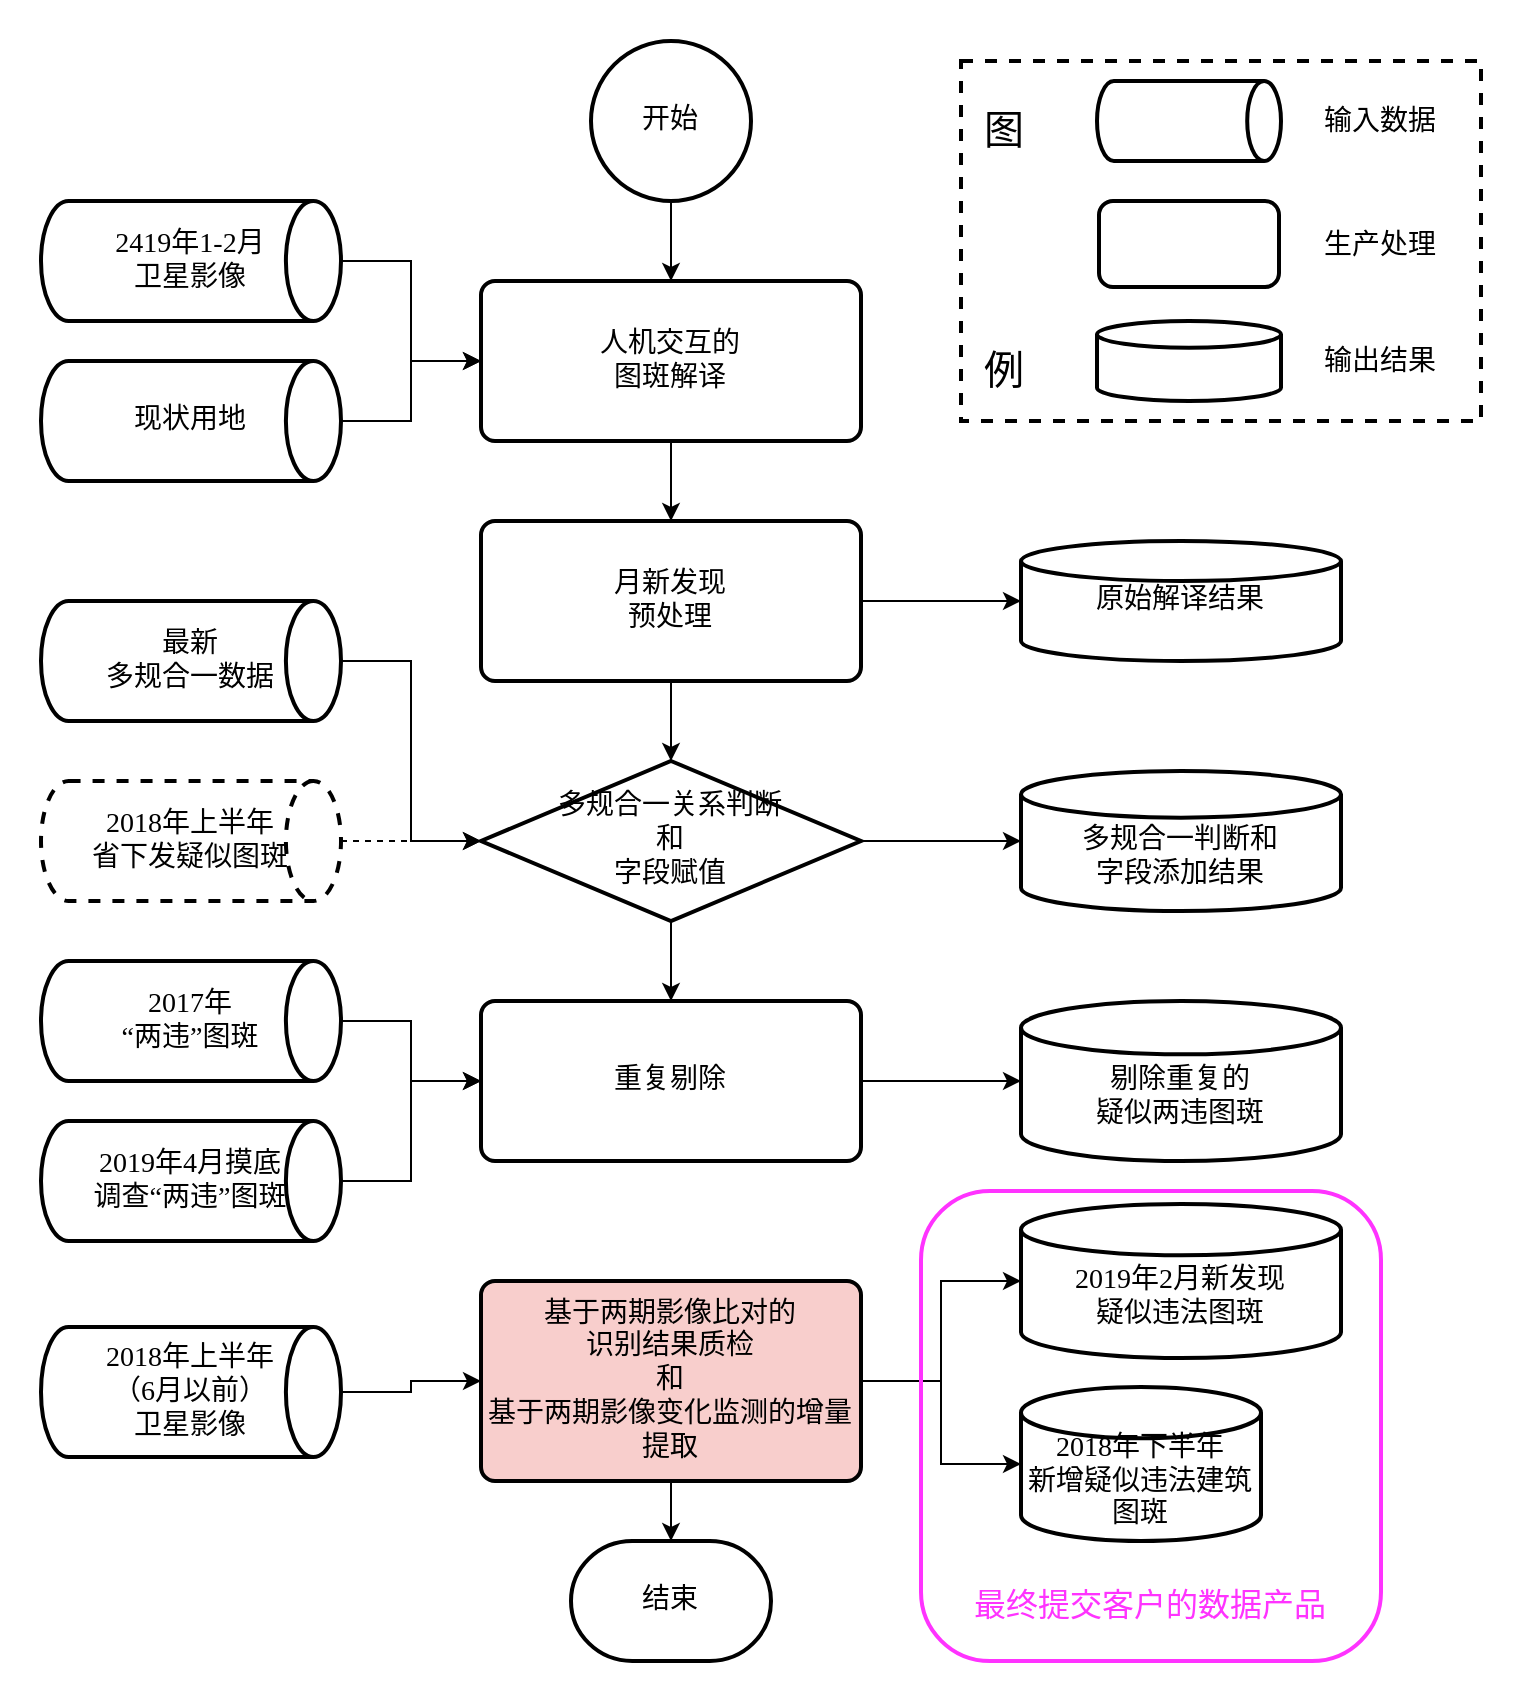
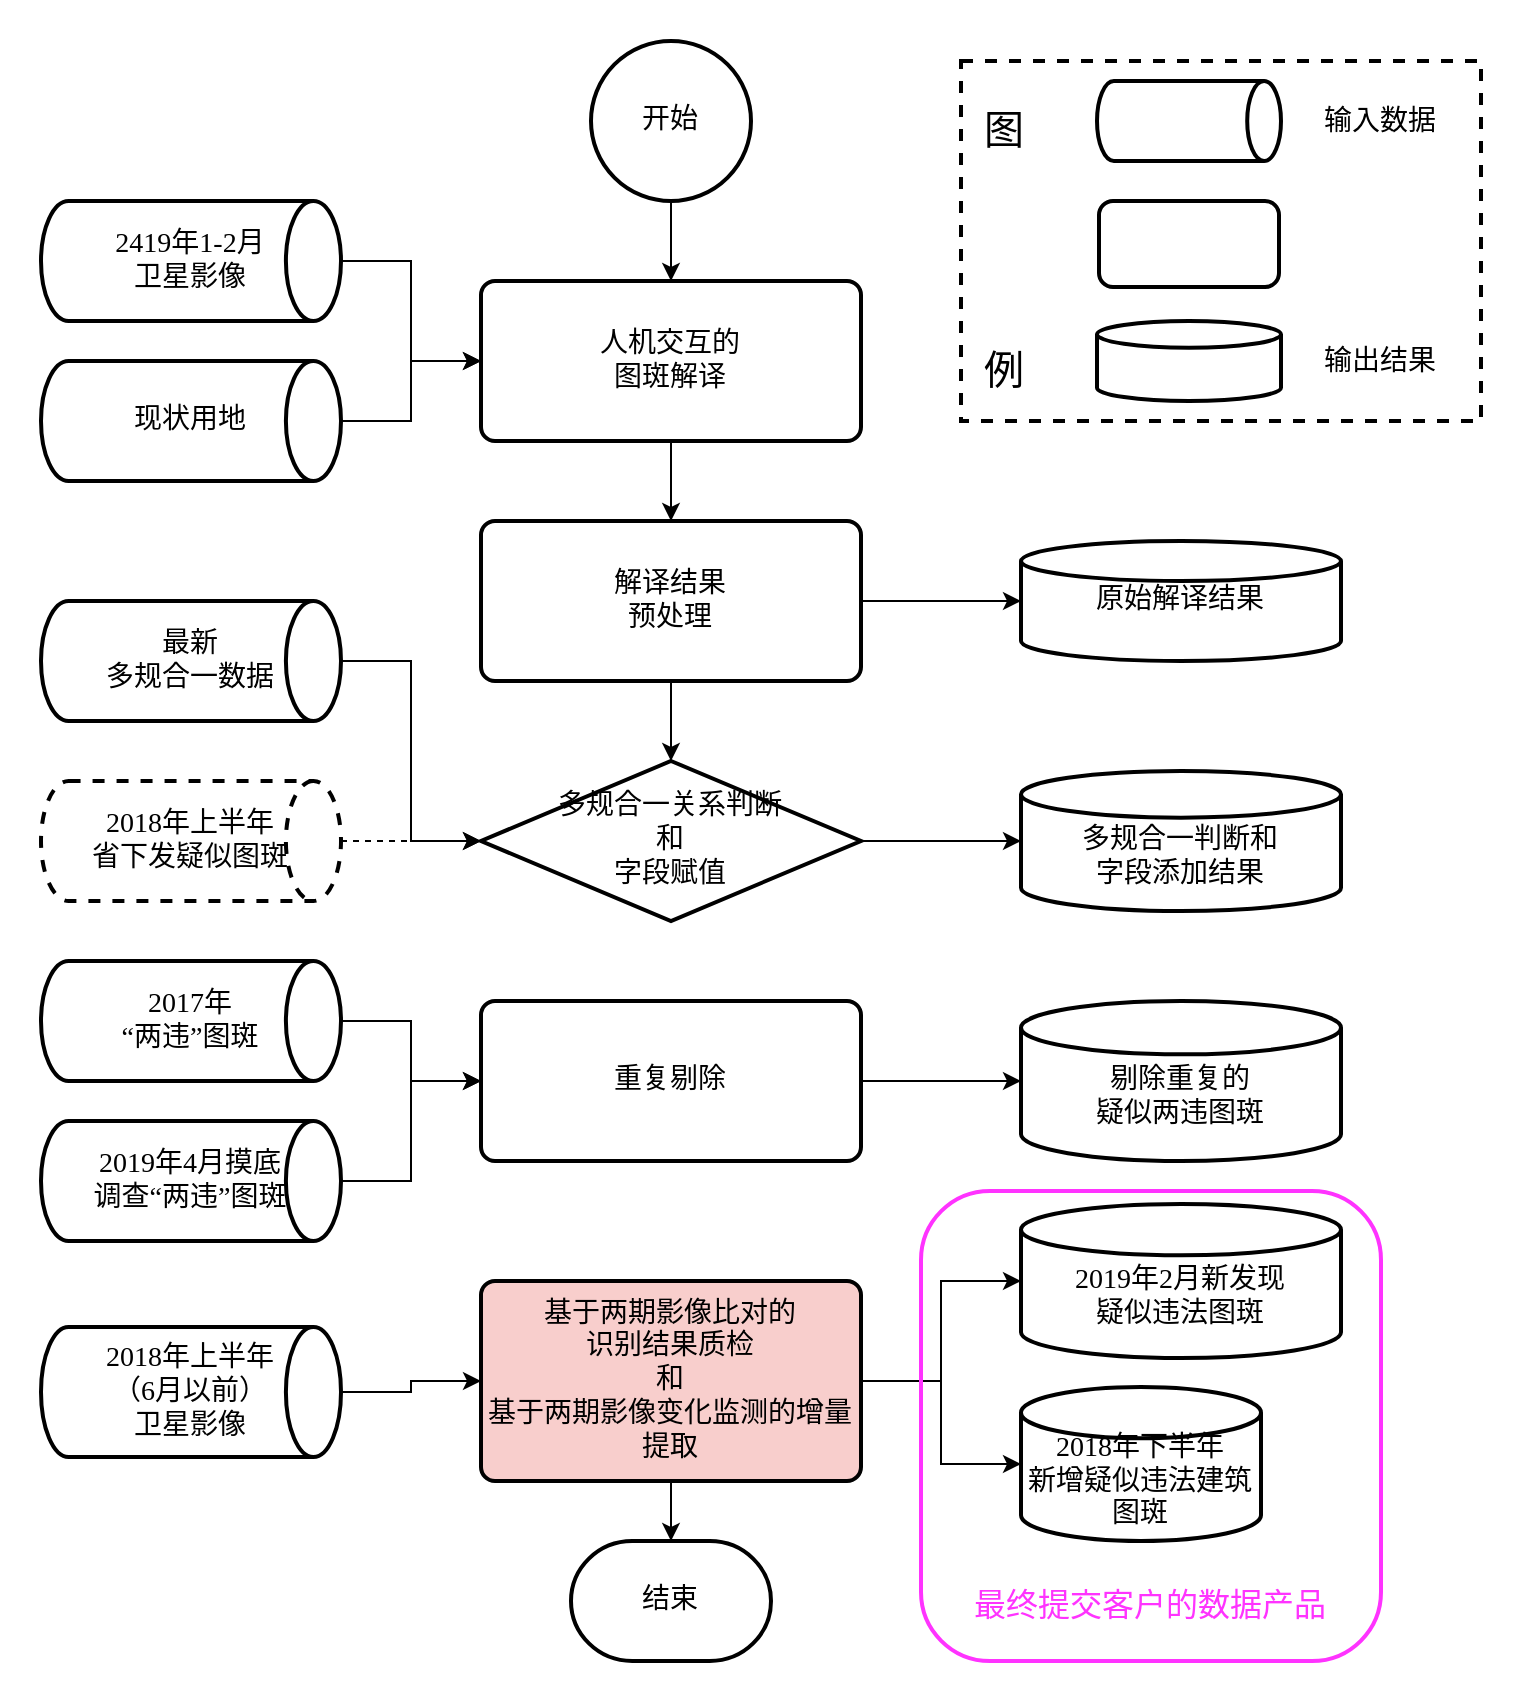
node "生产处理": removed
node "月新发现预处理": label "月新发现预处理" -> "解译结果预处理"
edge "多规合一关系判断和字段赋值" -> "重复剔除": removed
